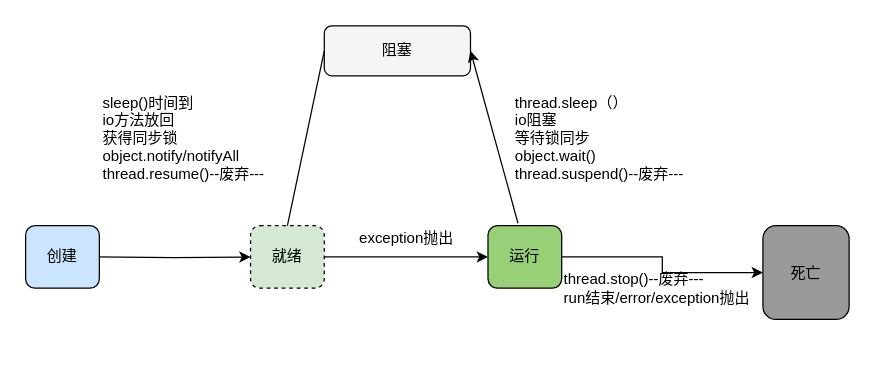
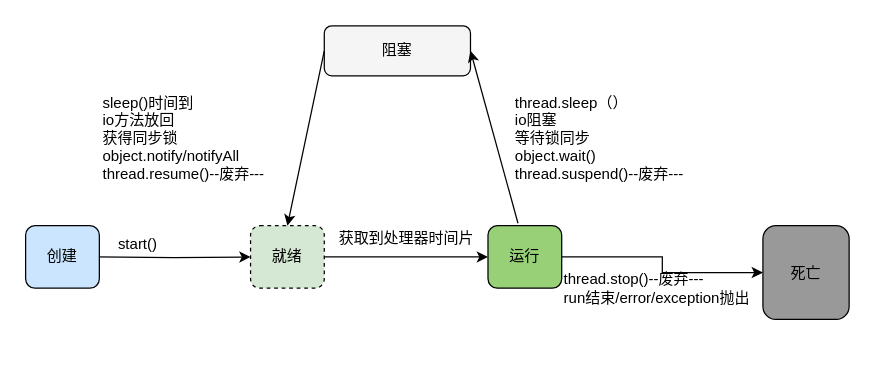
edge "阻塞" -- "就绪": arrowhead none -> classic
node "exception抛出": label "exception抛出" -> "获取到处理器时间片"
node "start()": added
